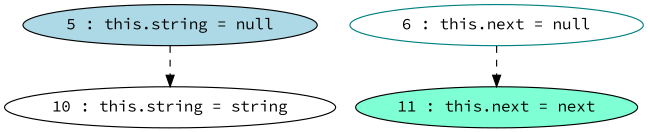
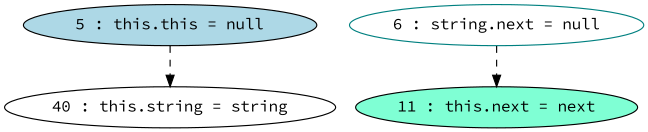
node "5 : this.string = null": label "5 : this.string = null" -> "5 : this.this = null"
node "6 : this.next = null": label "6 : this.next = null" -> "6 : string.next = null"
node "10 : this.string = string": label "10 : this.string = string" -> "40 : this.string = string"
